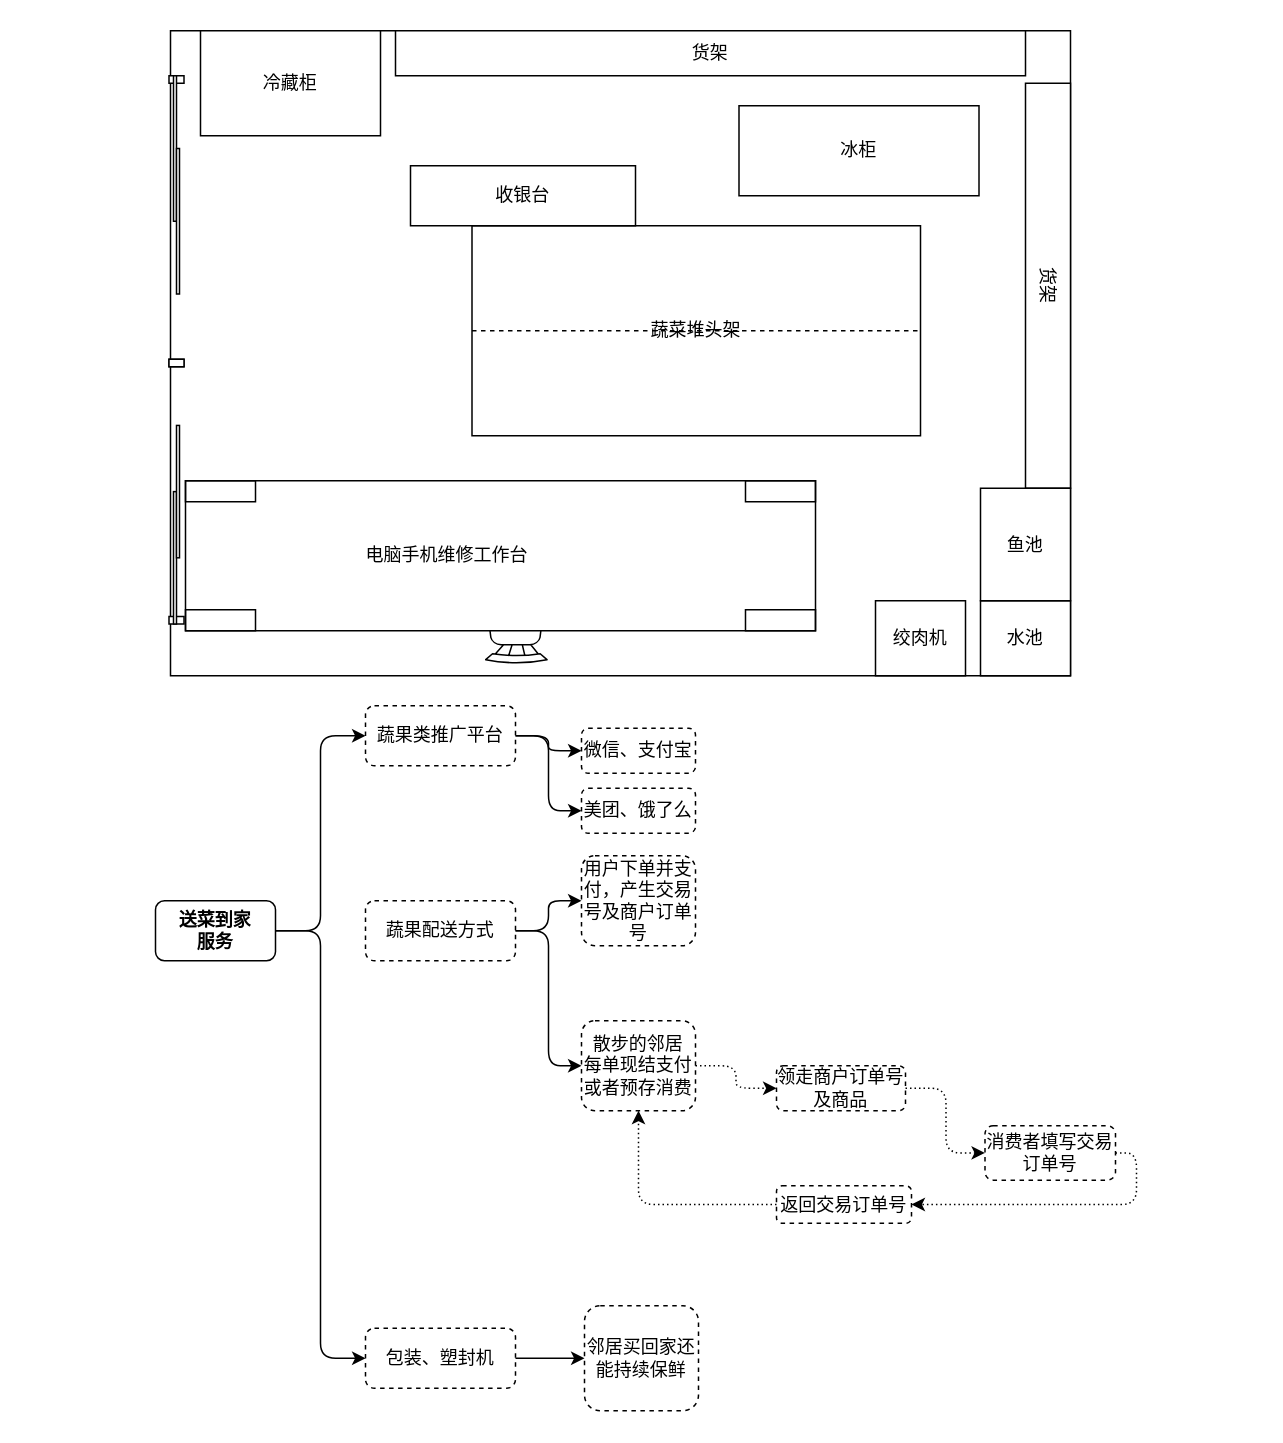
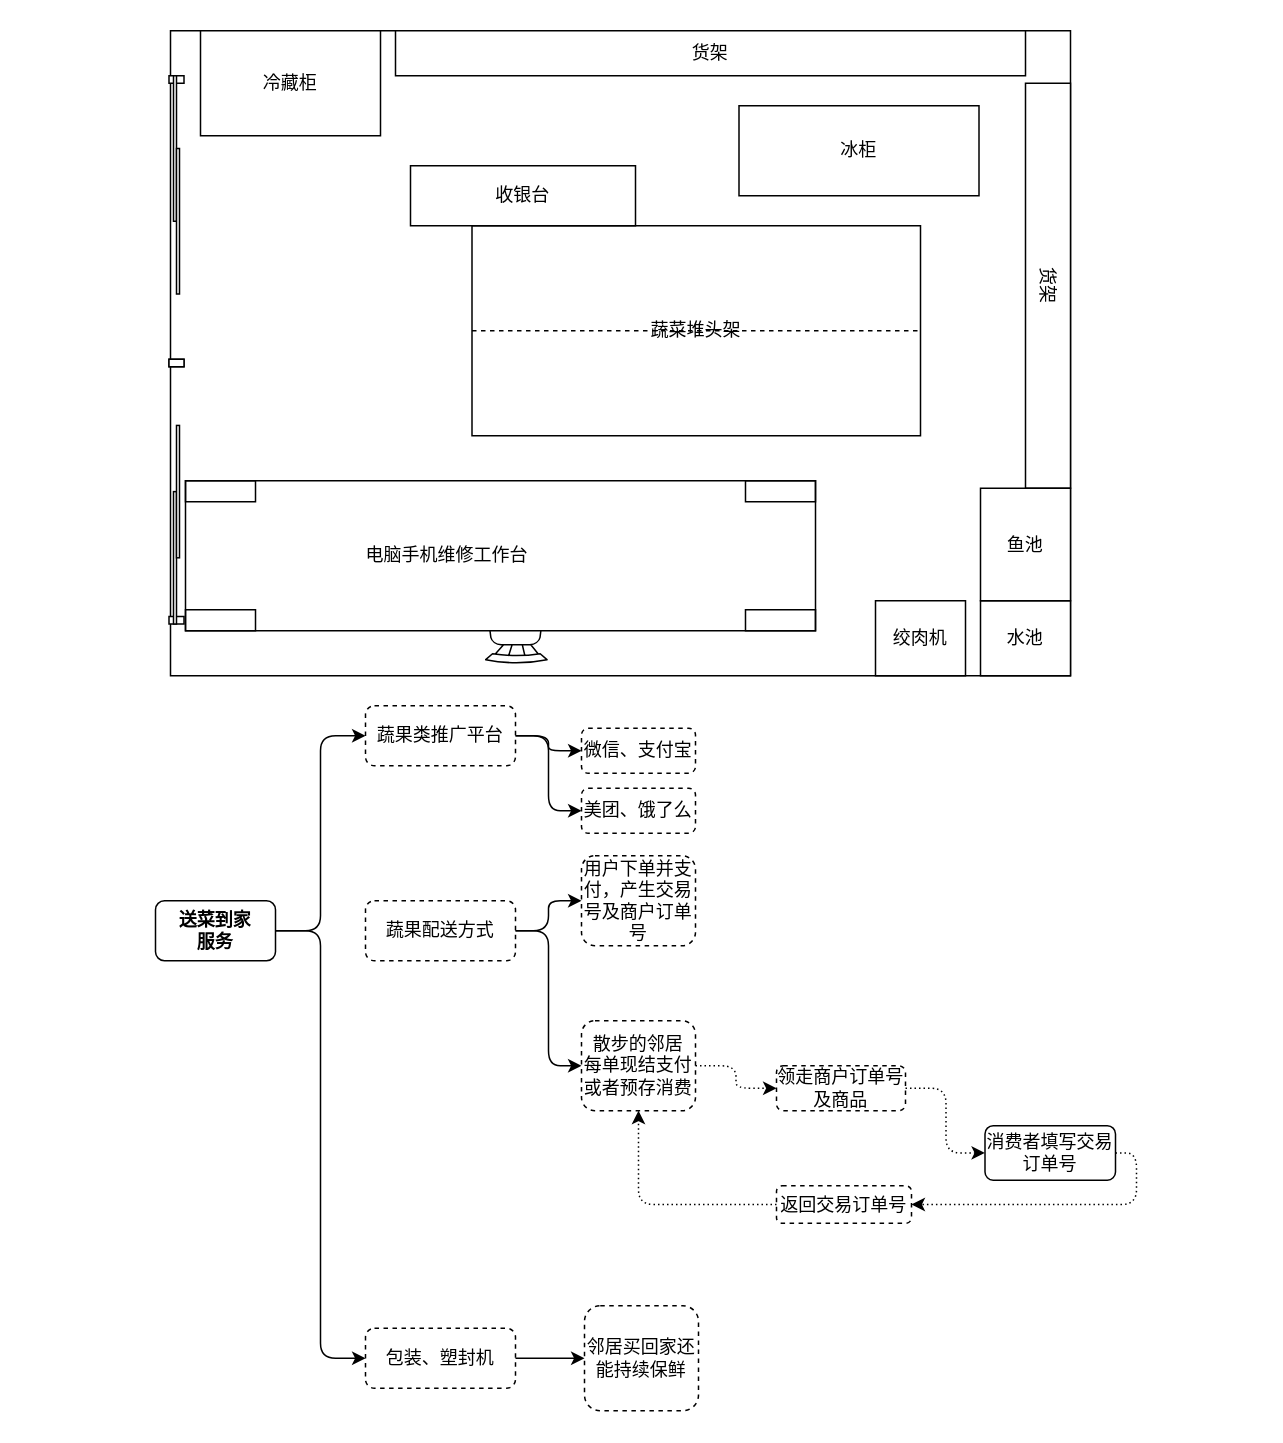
node "消费者填写交易订单号": style dashed -> solid
